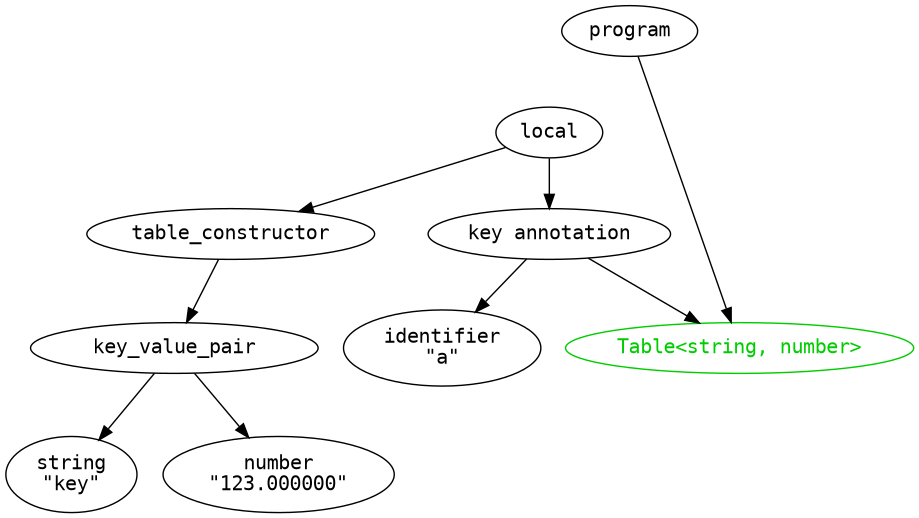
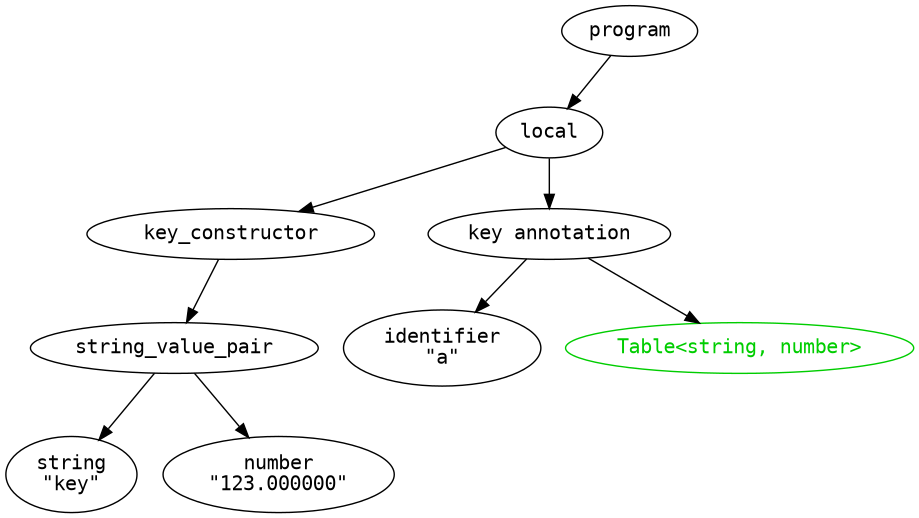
edge "program" -> "Table<string, number>": now "program" -> "local"
node "table_constructor": label "table_constructor" -> "key_constructor"
node "key_value_pair": label "key_value_pair" -> "string_value_pair"
